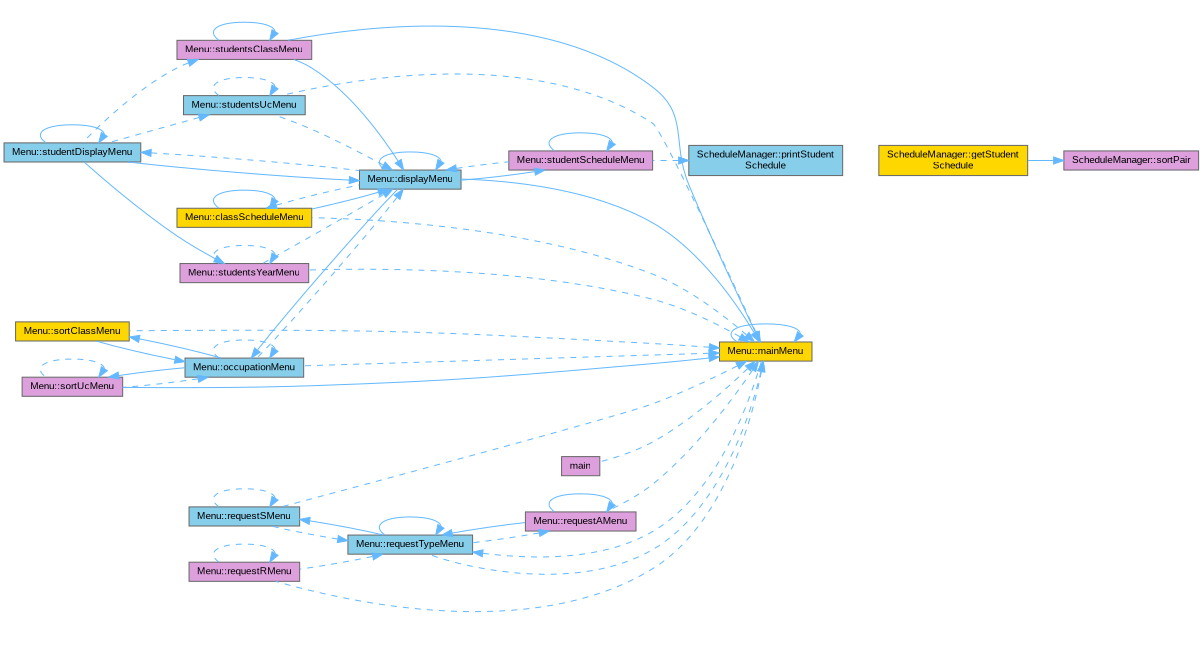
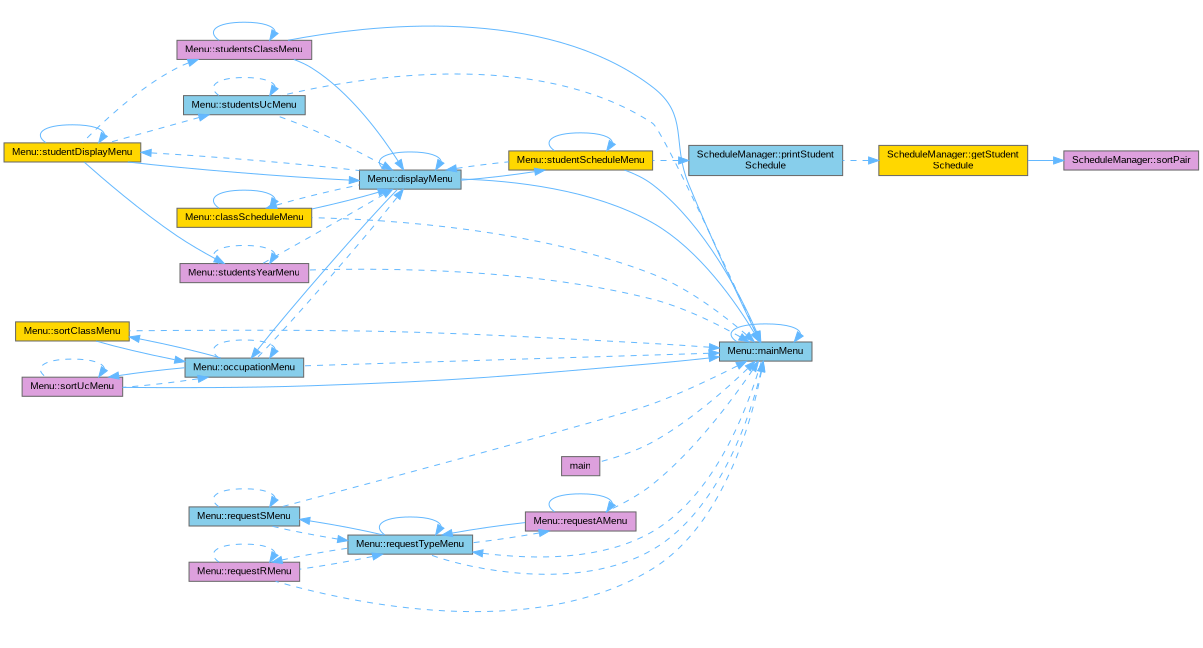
node "Menu::studentDisplayMenu": fillcolor skyblue -> gold
node "Menu::studentScheduleMenu": fillcolor plum -> gold
edge "ScheduleManager::printStudent Schedule" -> "ScheduleManager::getStudent Schedule": added
edge "Menu::studentScheduleMenu" -> "Menu::mainMenu": added
node "Menu::mainMenu": fillcolor gold -> skyblue
edge "Menu::requestTypeMenu" -> "Menu::requestRMenu": added
